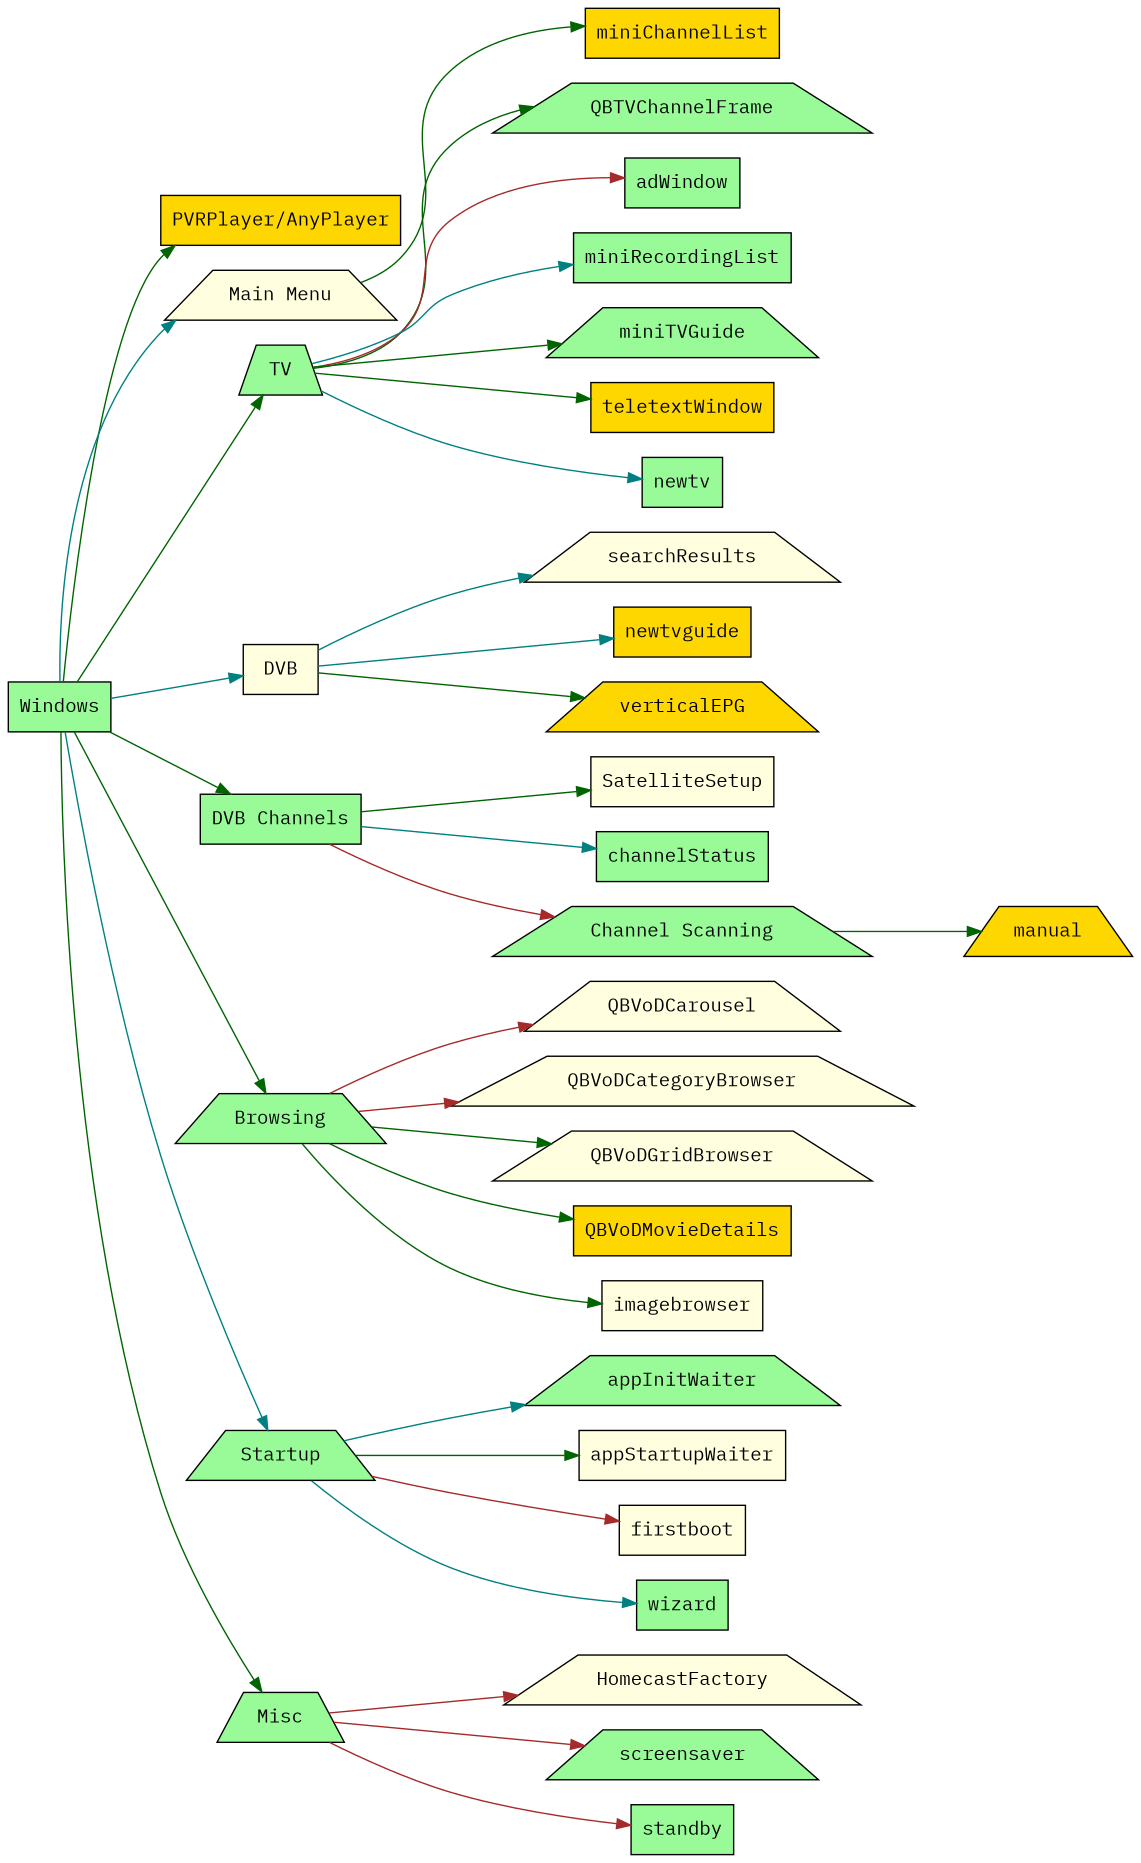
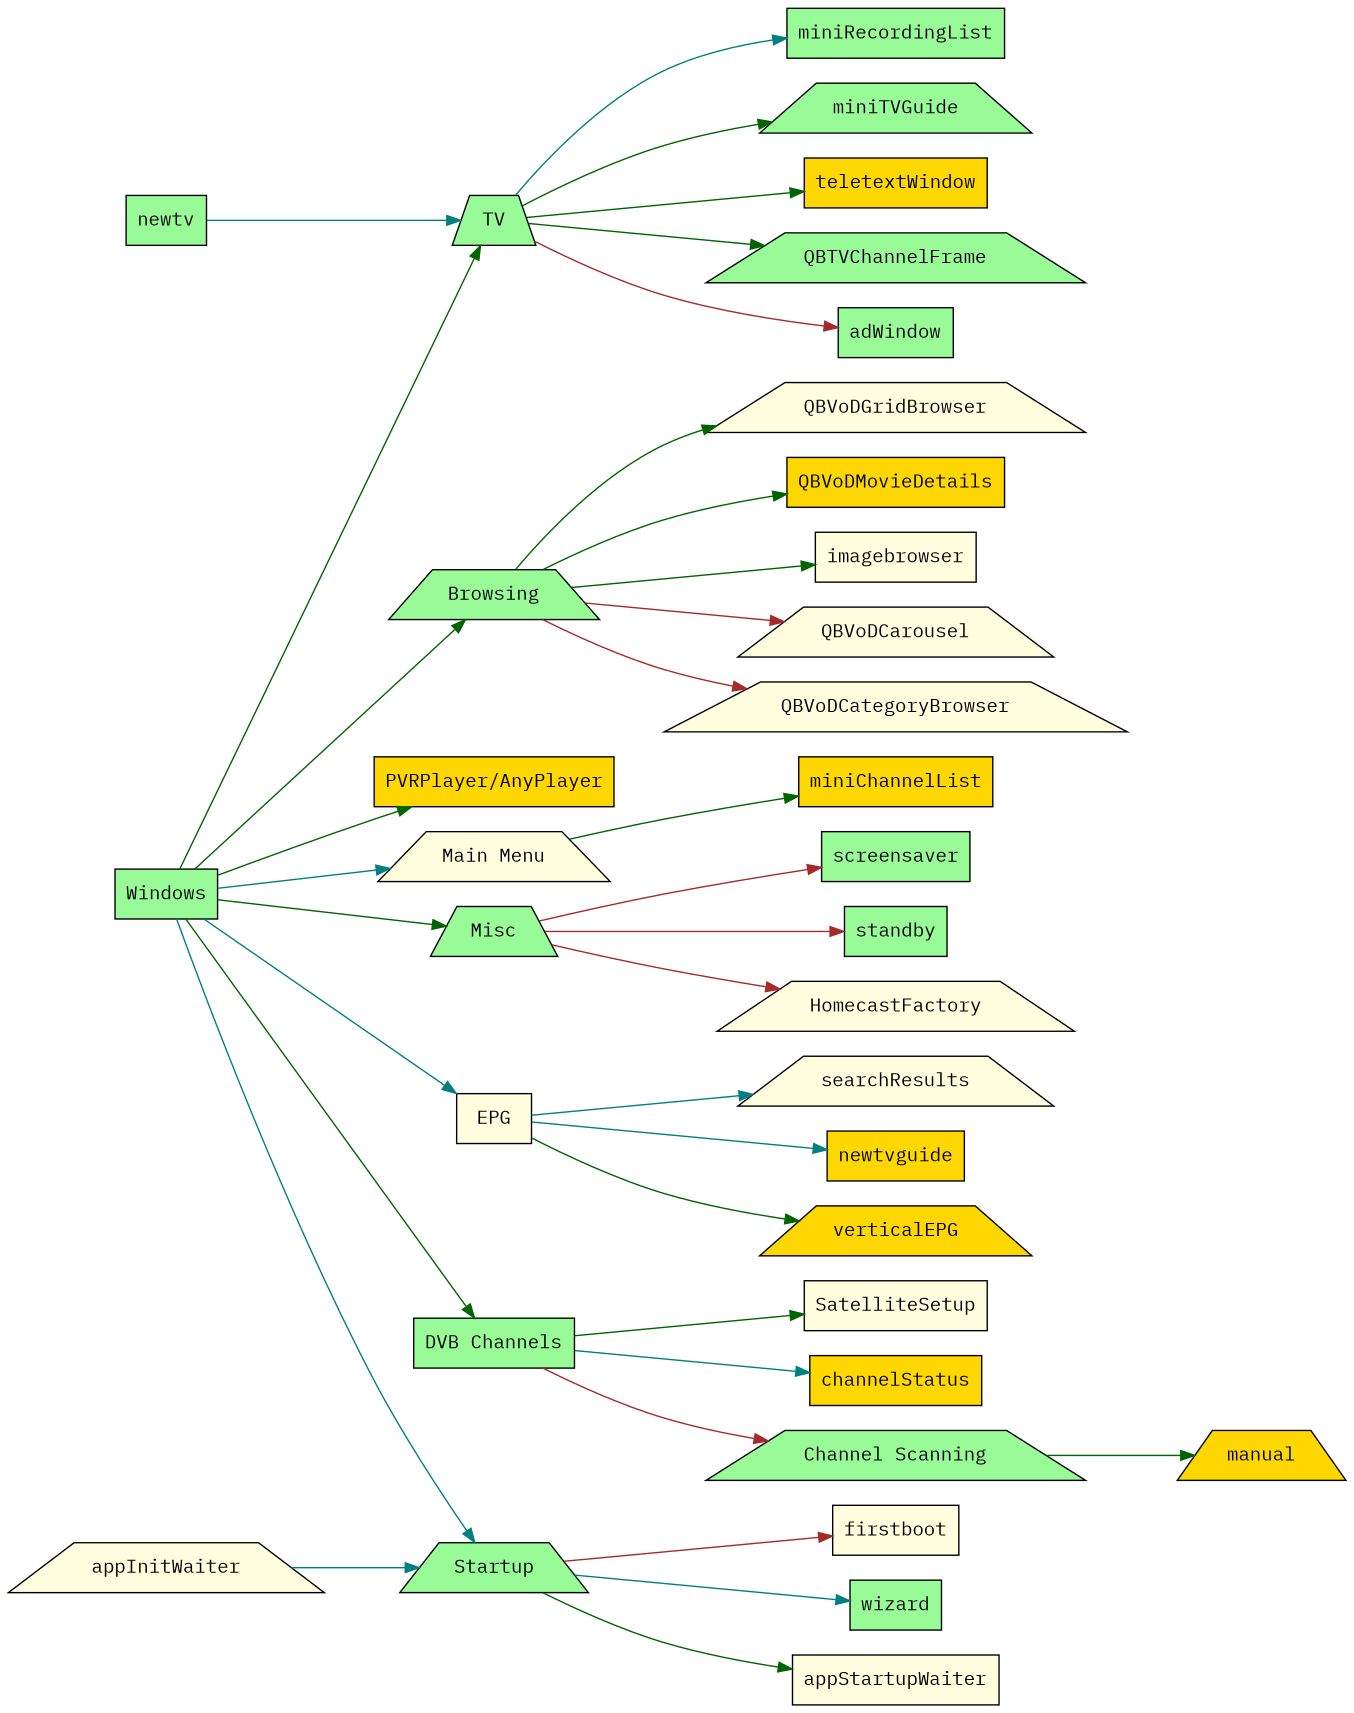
edge "TV" -> "newtv": reversed
node "DVB": label "DVB" -> "EPG"
node "channelStatus": fillcolor palegreen -> gold
node "appInitWaiter": fillcolor palegreen -> lightyellow
edge "Startup" -> "appInitWaiter": reversed
node "screensaver": shape trapezium -> box
